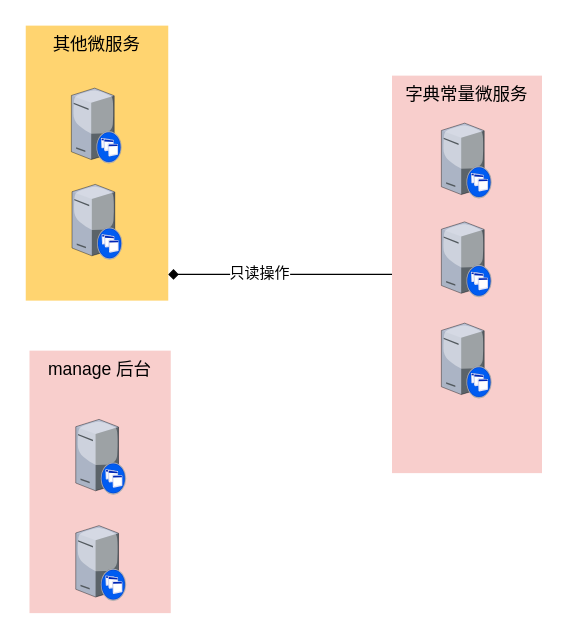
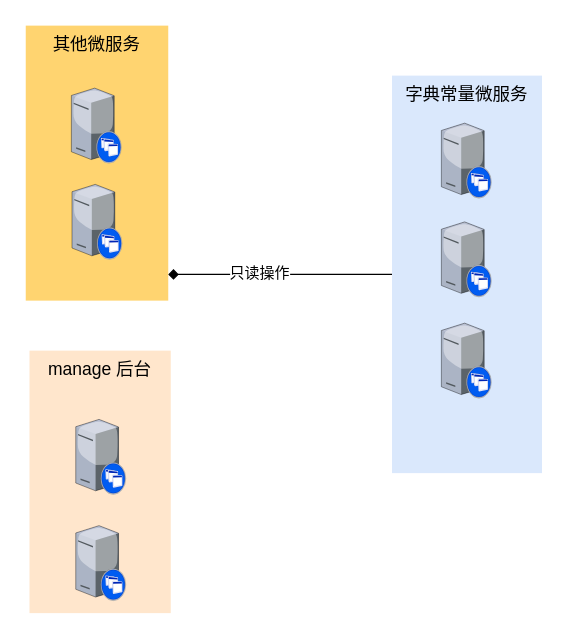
node "字典常量微服务": fillcolor #f8cecc -> #dae8fc
node "manage 后台": fillcolor #f8cecc -> #ffe6cc
